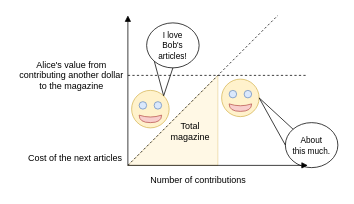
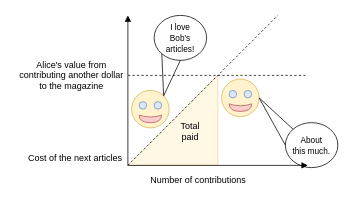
node "I love Bob's articles!": moved (173, 45) -> (180, 38)
node "Total magazine": label "Total magazine" -> "Total paid"
